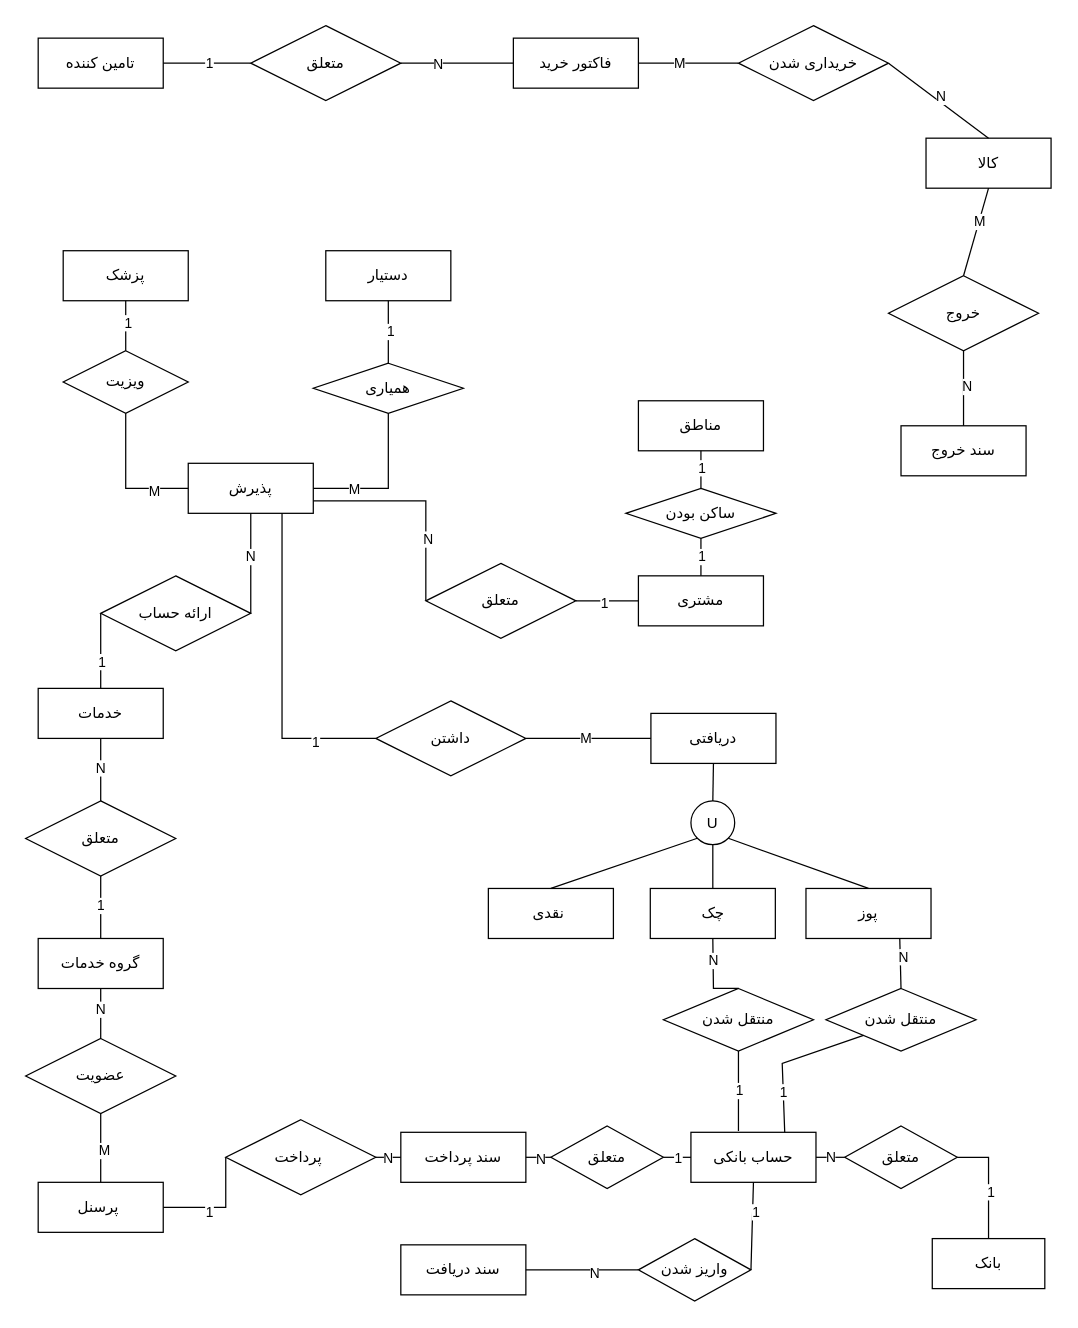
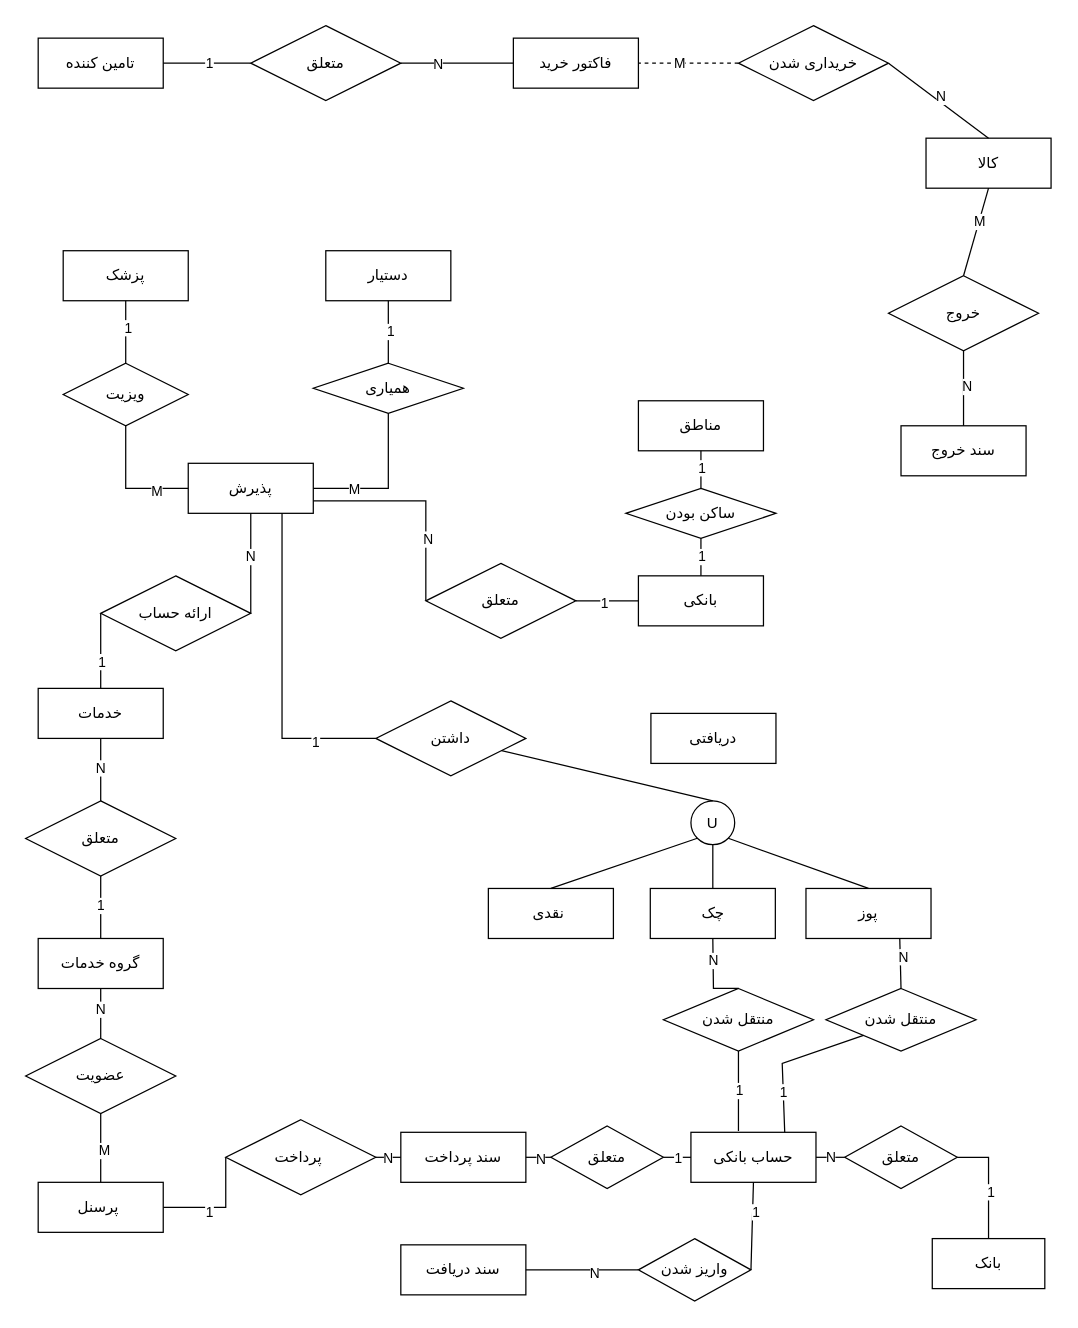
edge "فاکتور خرید" -- "خریداری شدن": style solid -> dashed
node "ویزیت": moved (126, 382) -> (126, 394)
node "مشتری": label "مشتری" -> "بانکی"
edge "داشتن" -- "دریافتی": removed, label "M"
edge "دریافتی" -- "U": now "داشتن" -- "U"
